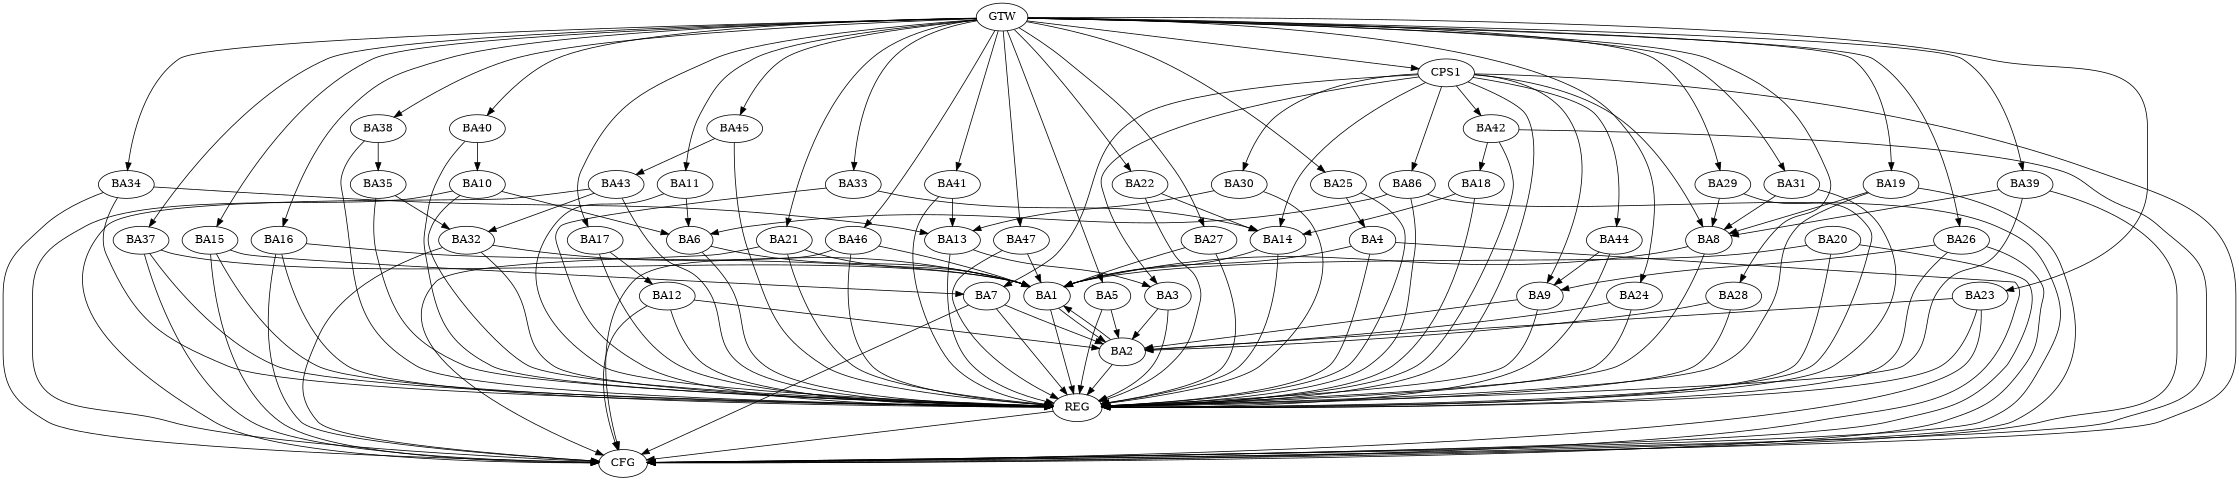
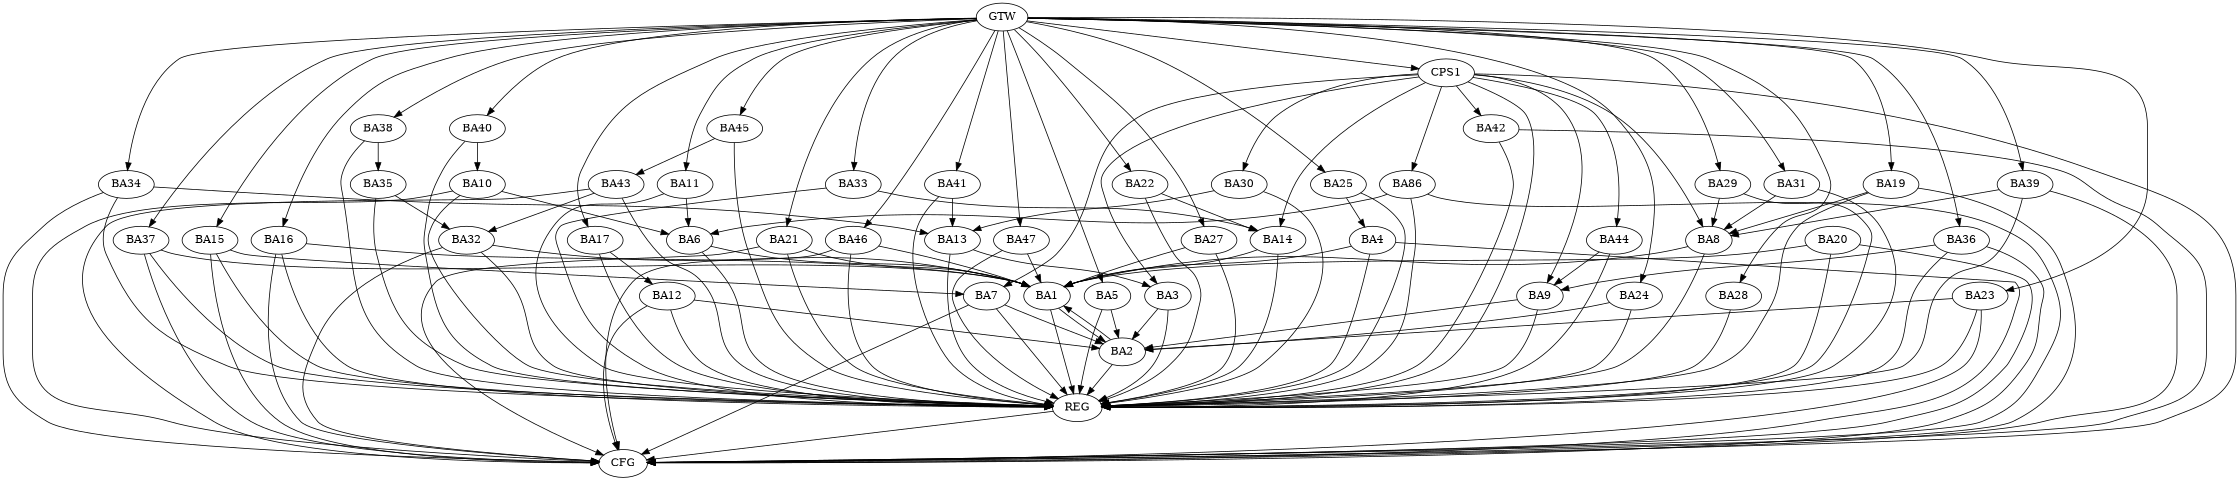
node "BA18": removed
node "BA26": label "BA26" -> "BA36"
edge "BA28" -> "BA2": removed
